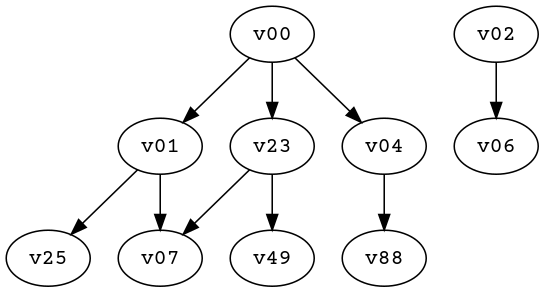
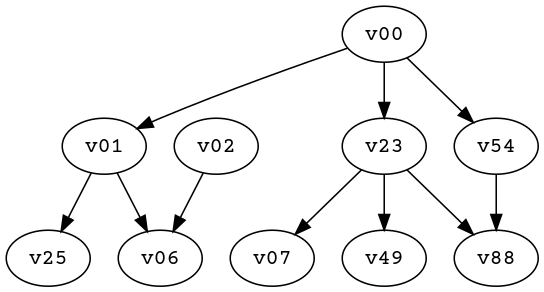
node "v04": label "v04" -> "v54"
edge "v01" -> "v07": now "v01" -> "v06"
edge "v23" -> "v88": added
